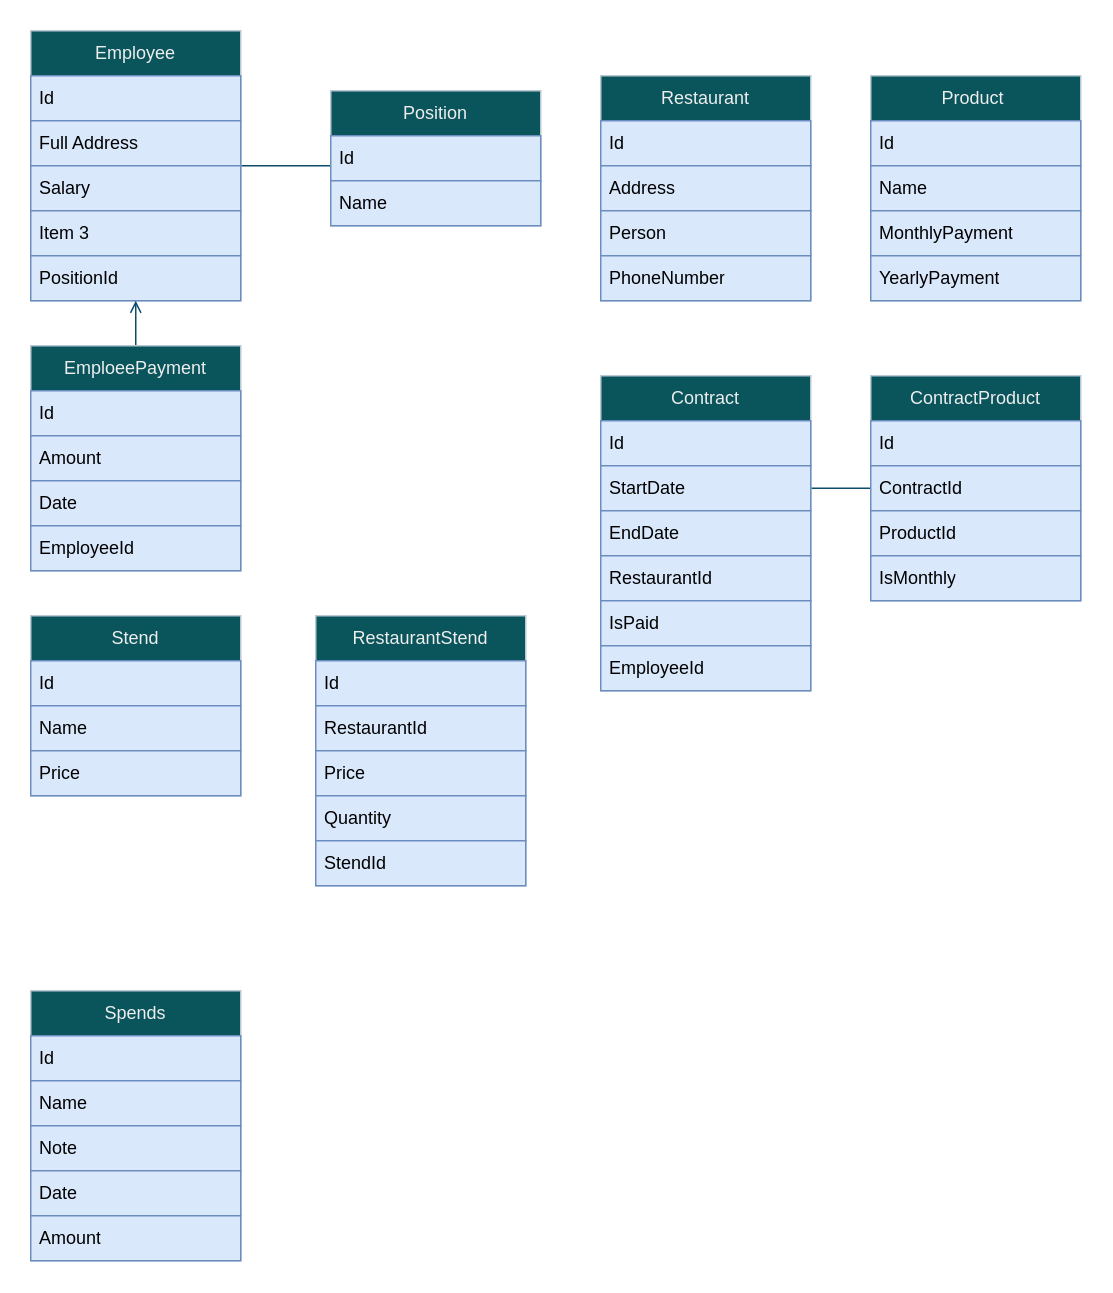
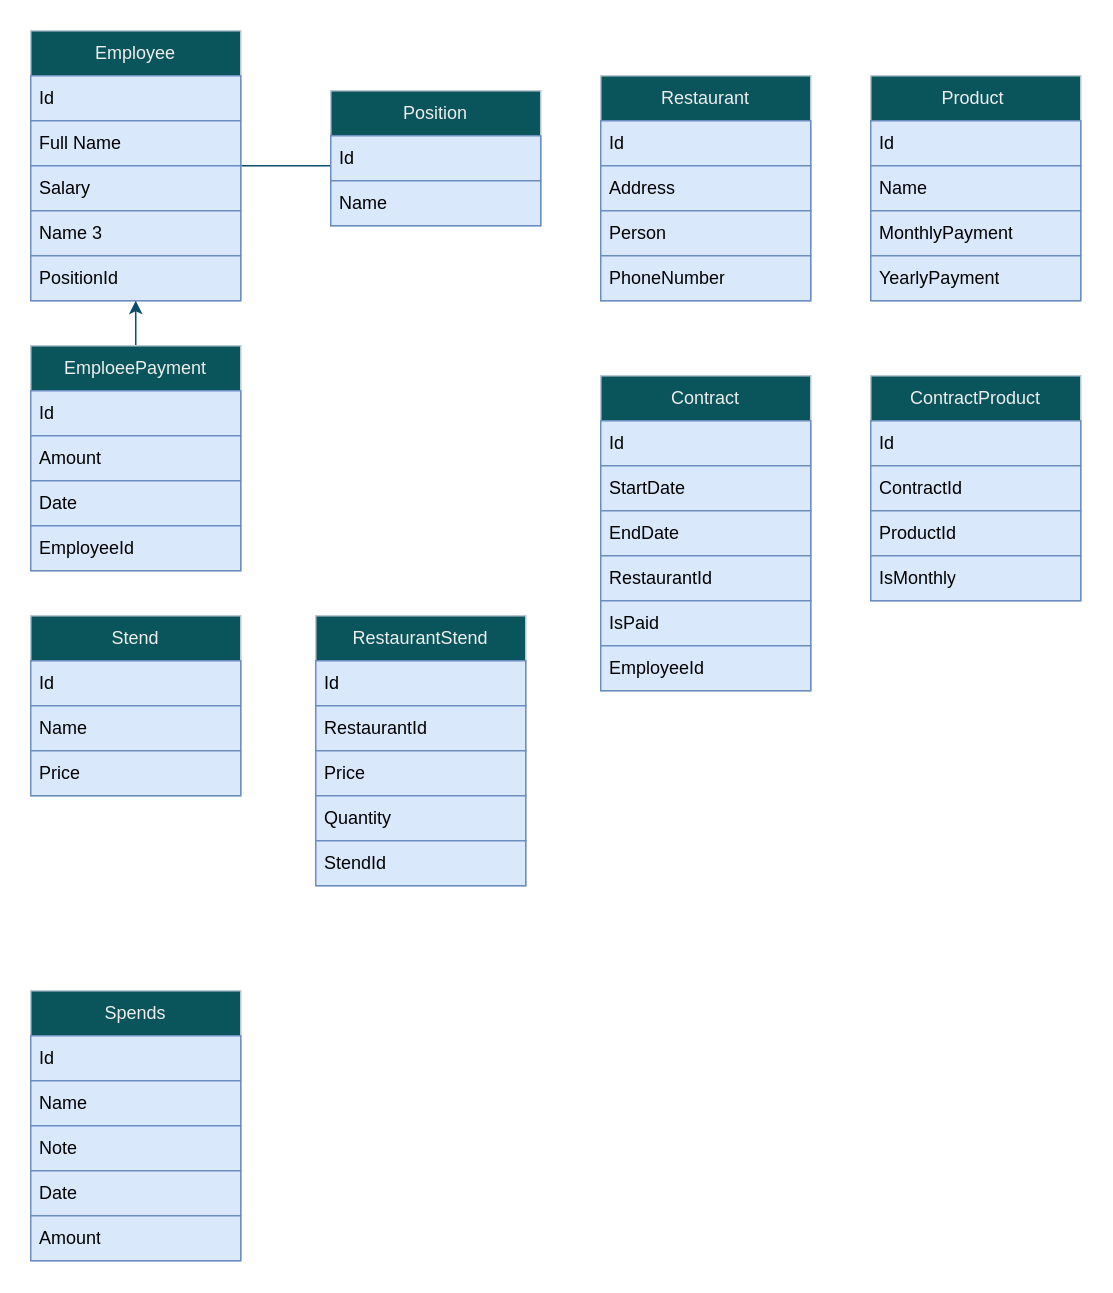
node "Full Address": label "Full Address" -> "Full Name"
node "Item 3": label "Item 3" -> "Name 3"
edge "EmploeePayment" -> "PositionId": arrowhead open -> classic
edge "Contract" -> "ProductId": removed
